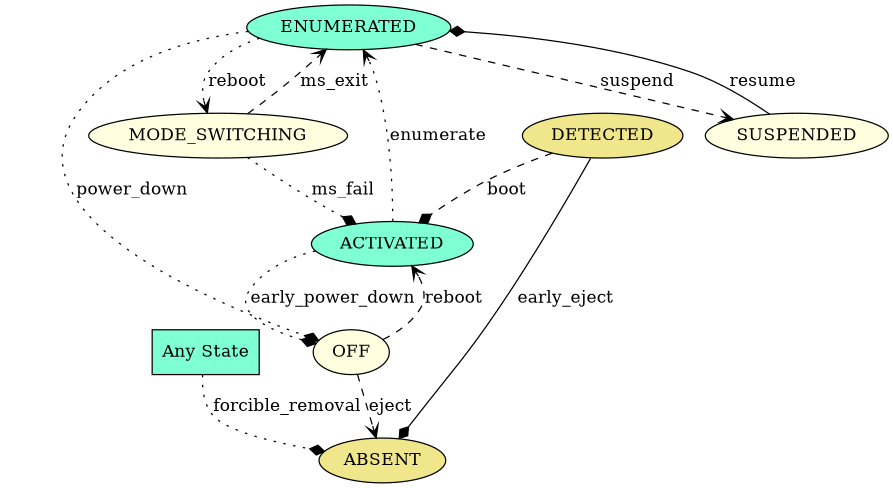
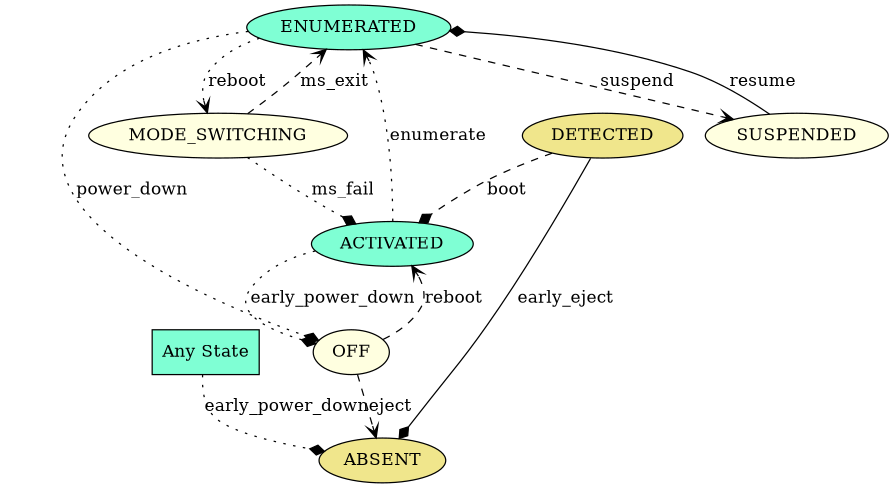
edge "Any State" -> "ABSENT": label "forcible_removal" -> "early_power_down"
